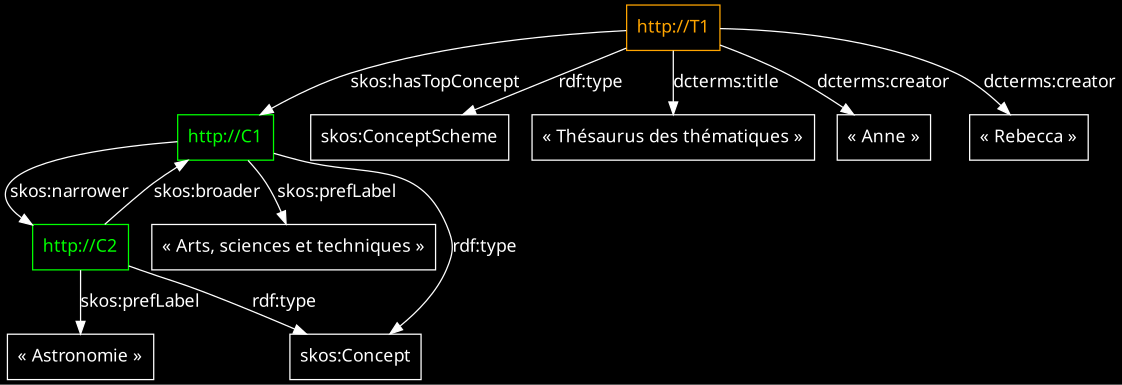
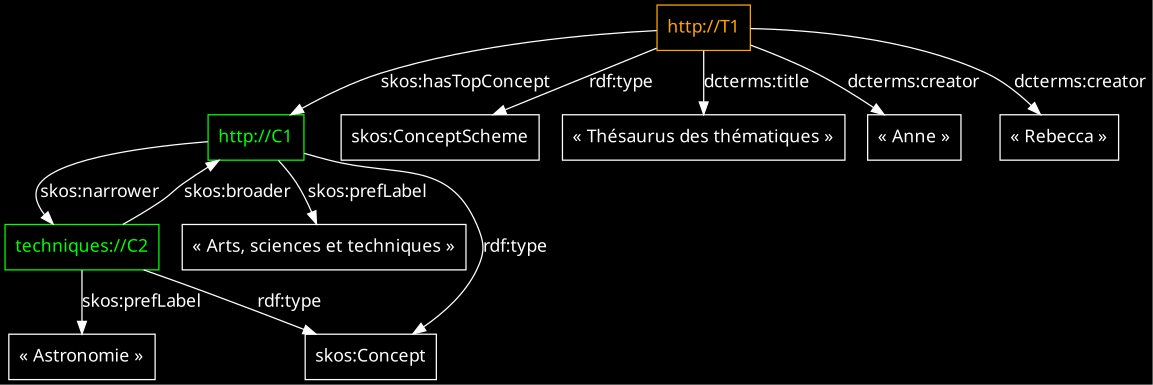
node "http://C2": label "http://C2" -> "techniques://C2"
